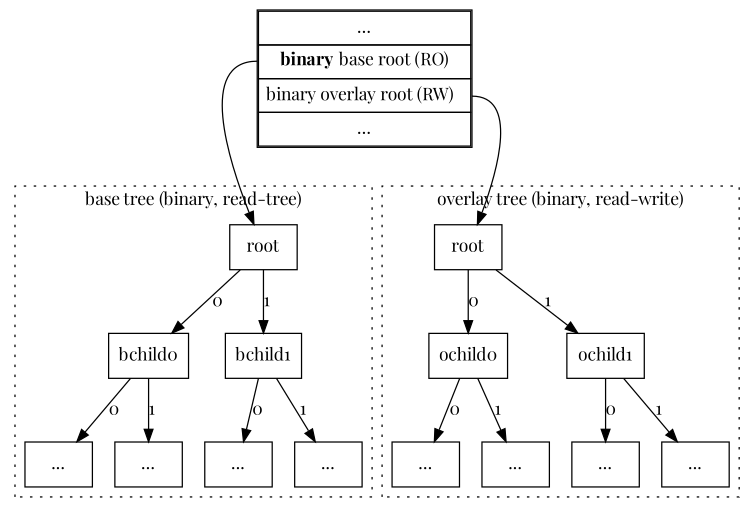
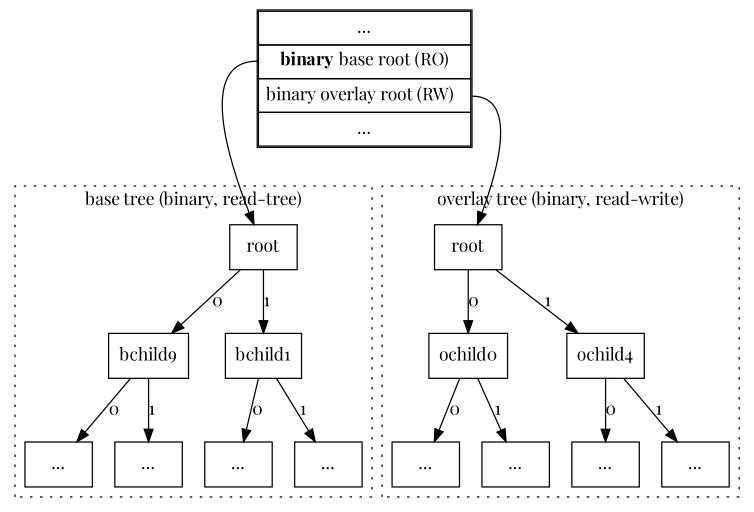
node "bchild0": label "bchild0" -> "bchild9"
node "ochild1": label "ochild1" -> "ochild4"
